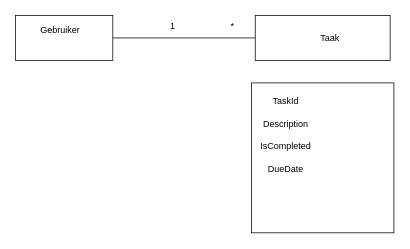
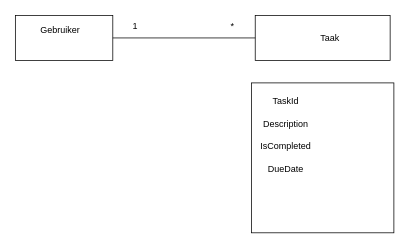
node "1": moved (173, 27) -> (135, 27)
